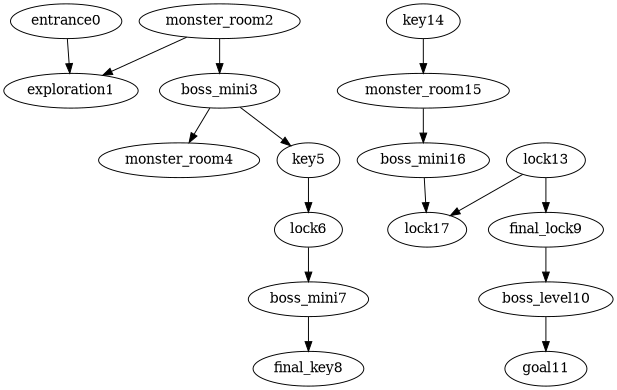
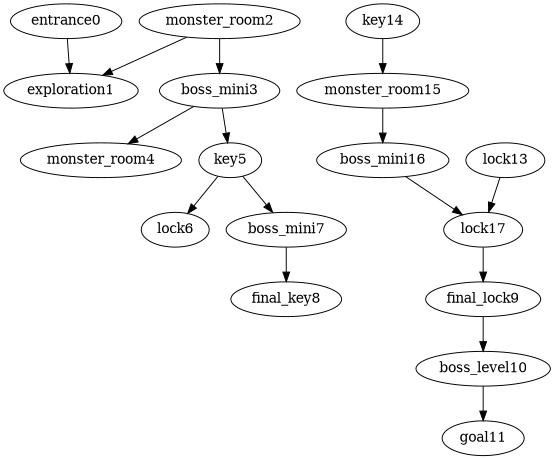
edge "lock13" -> "final_lock9": now "lock17" -> "final_lock9"
edge "lock6" -> "boss_mini7": now "key5" -> "boss_mini7"
